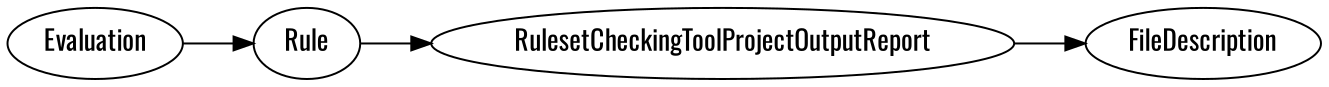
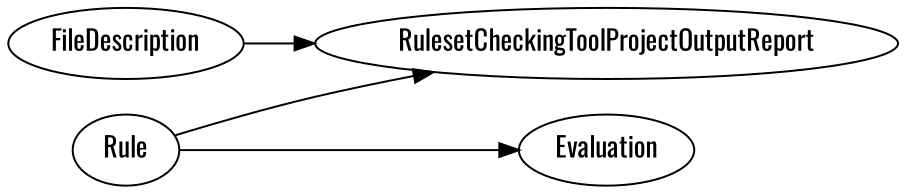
edge "Evaluation" -> "Rule": reversed
edge "RulesetCheckingToolProjectOutputReport" -> "FileDescription": reversed
